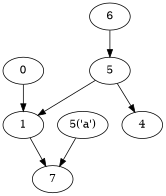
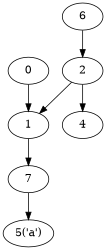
node "5": label "5" -> "2"
edge "5('a')" -> "7": reversed
